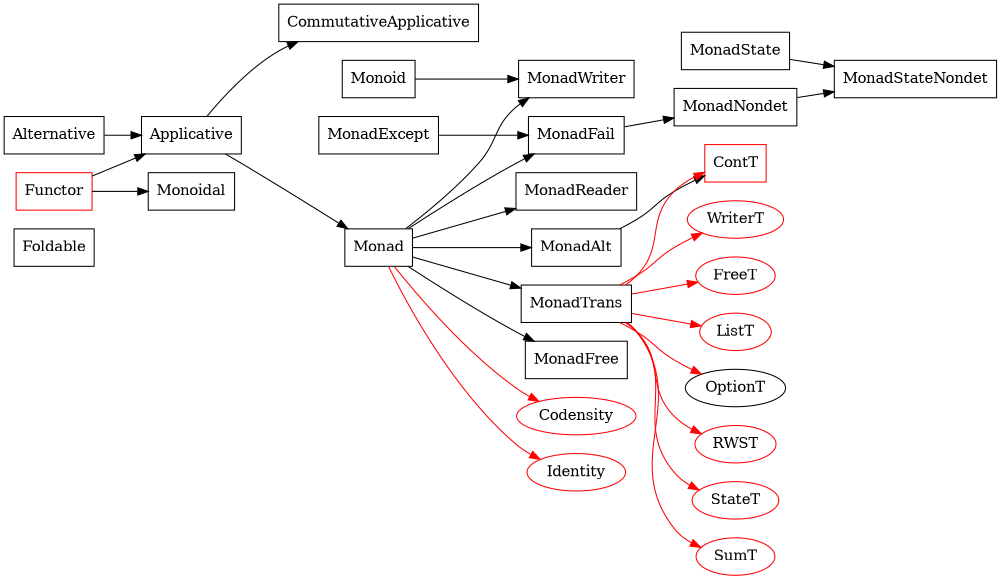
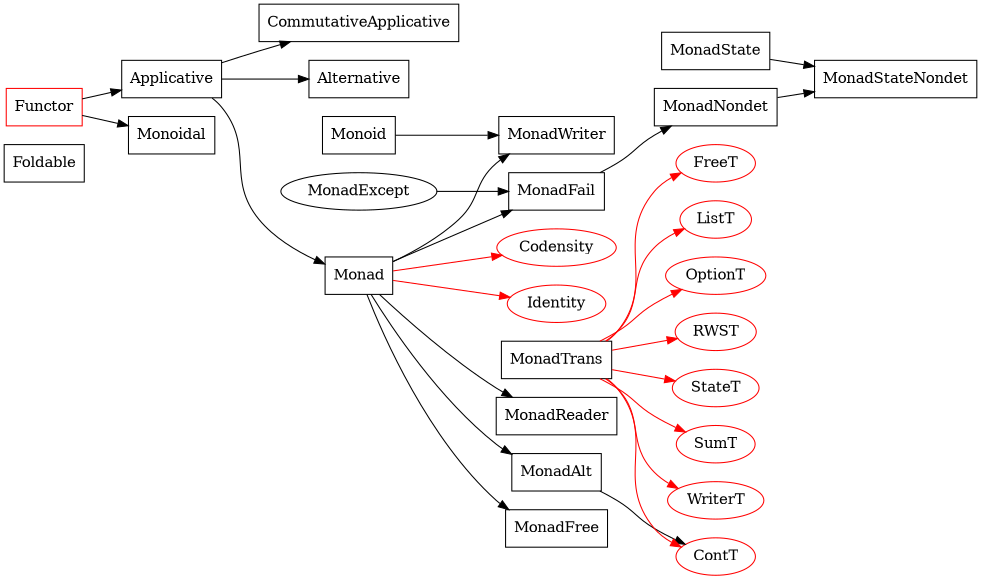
edge "Alternative" -> "Applicative": reversed
node "MonadExcept": shape box -> ellipse
node "ContT": shape box -> ellipse
edge "Monad" -> "MonadTrans": removed
node "OptionT": color black -> red
